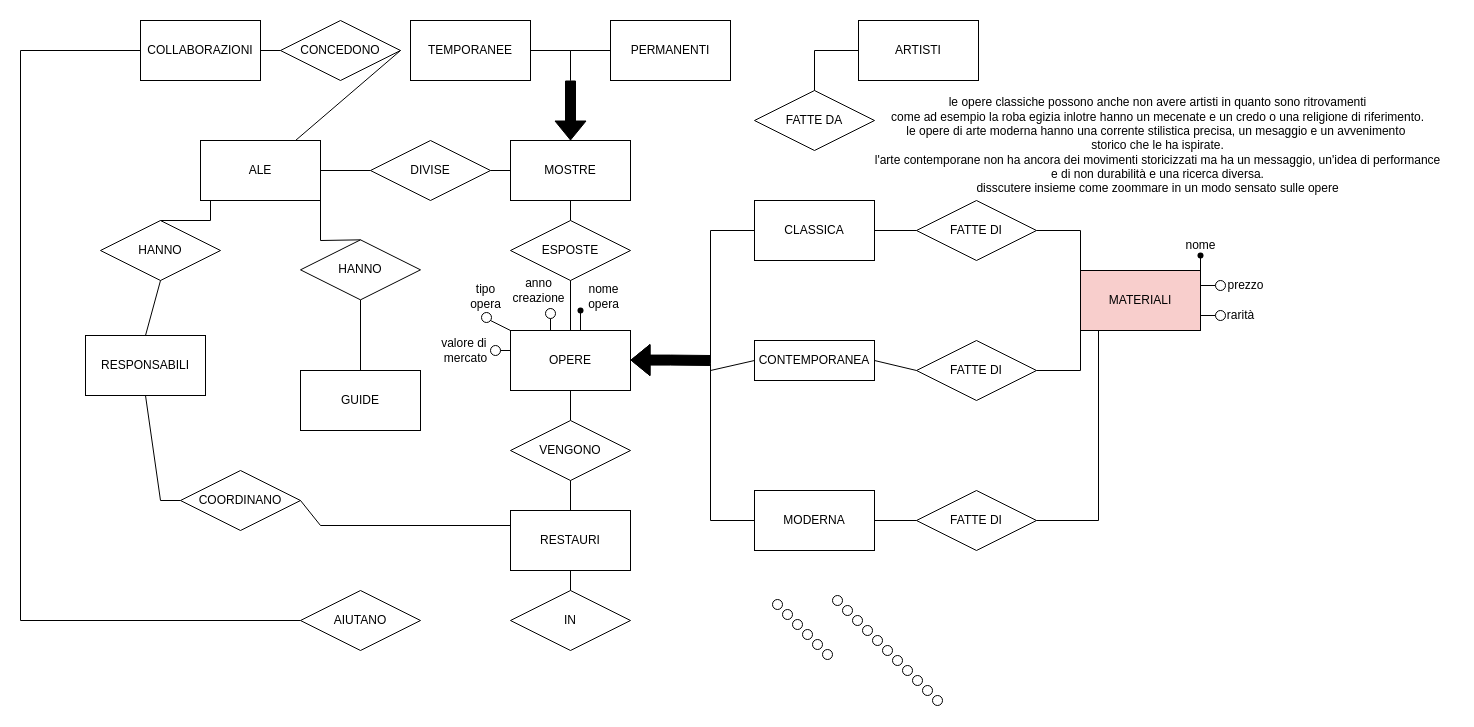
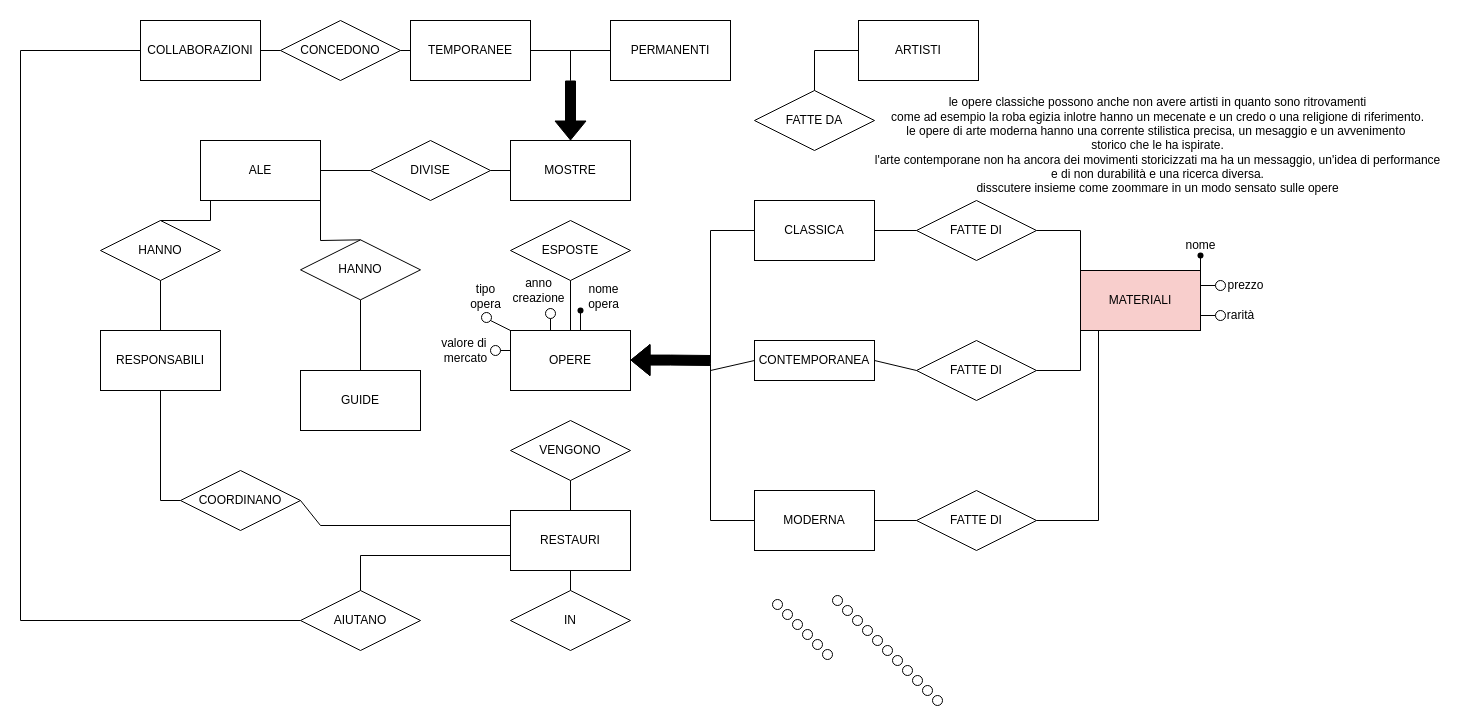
edge "CONCEDONO" -- "ALE": now "CONCEDONO" -- "TEMPORANEE"
edge "MOSTRE" -- "ESPOSTE": removed
node "RESPONSABILI": moved (146, 366) -> (161, 361)
edge "OPERE" -- "VENGONO": removed
edge "RESTAURI" -- "AIUTANO": added
